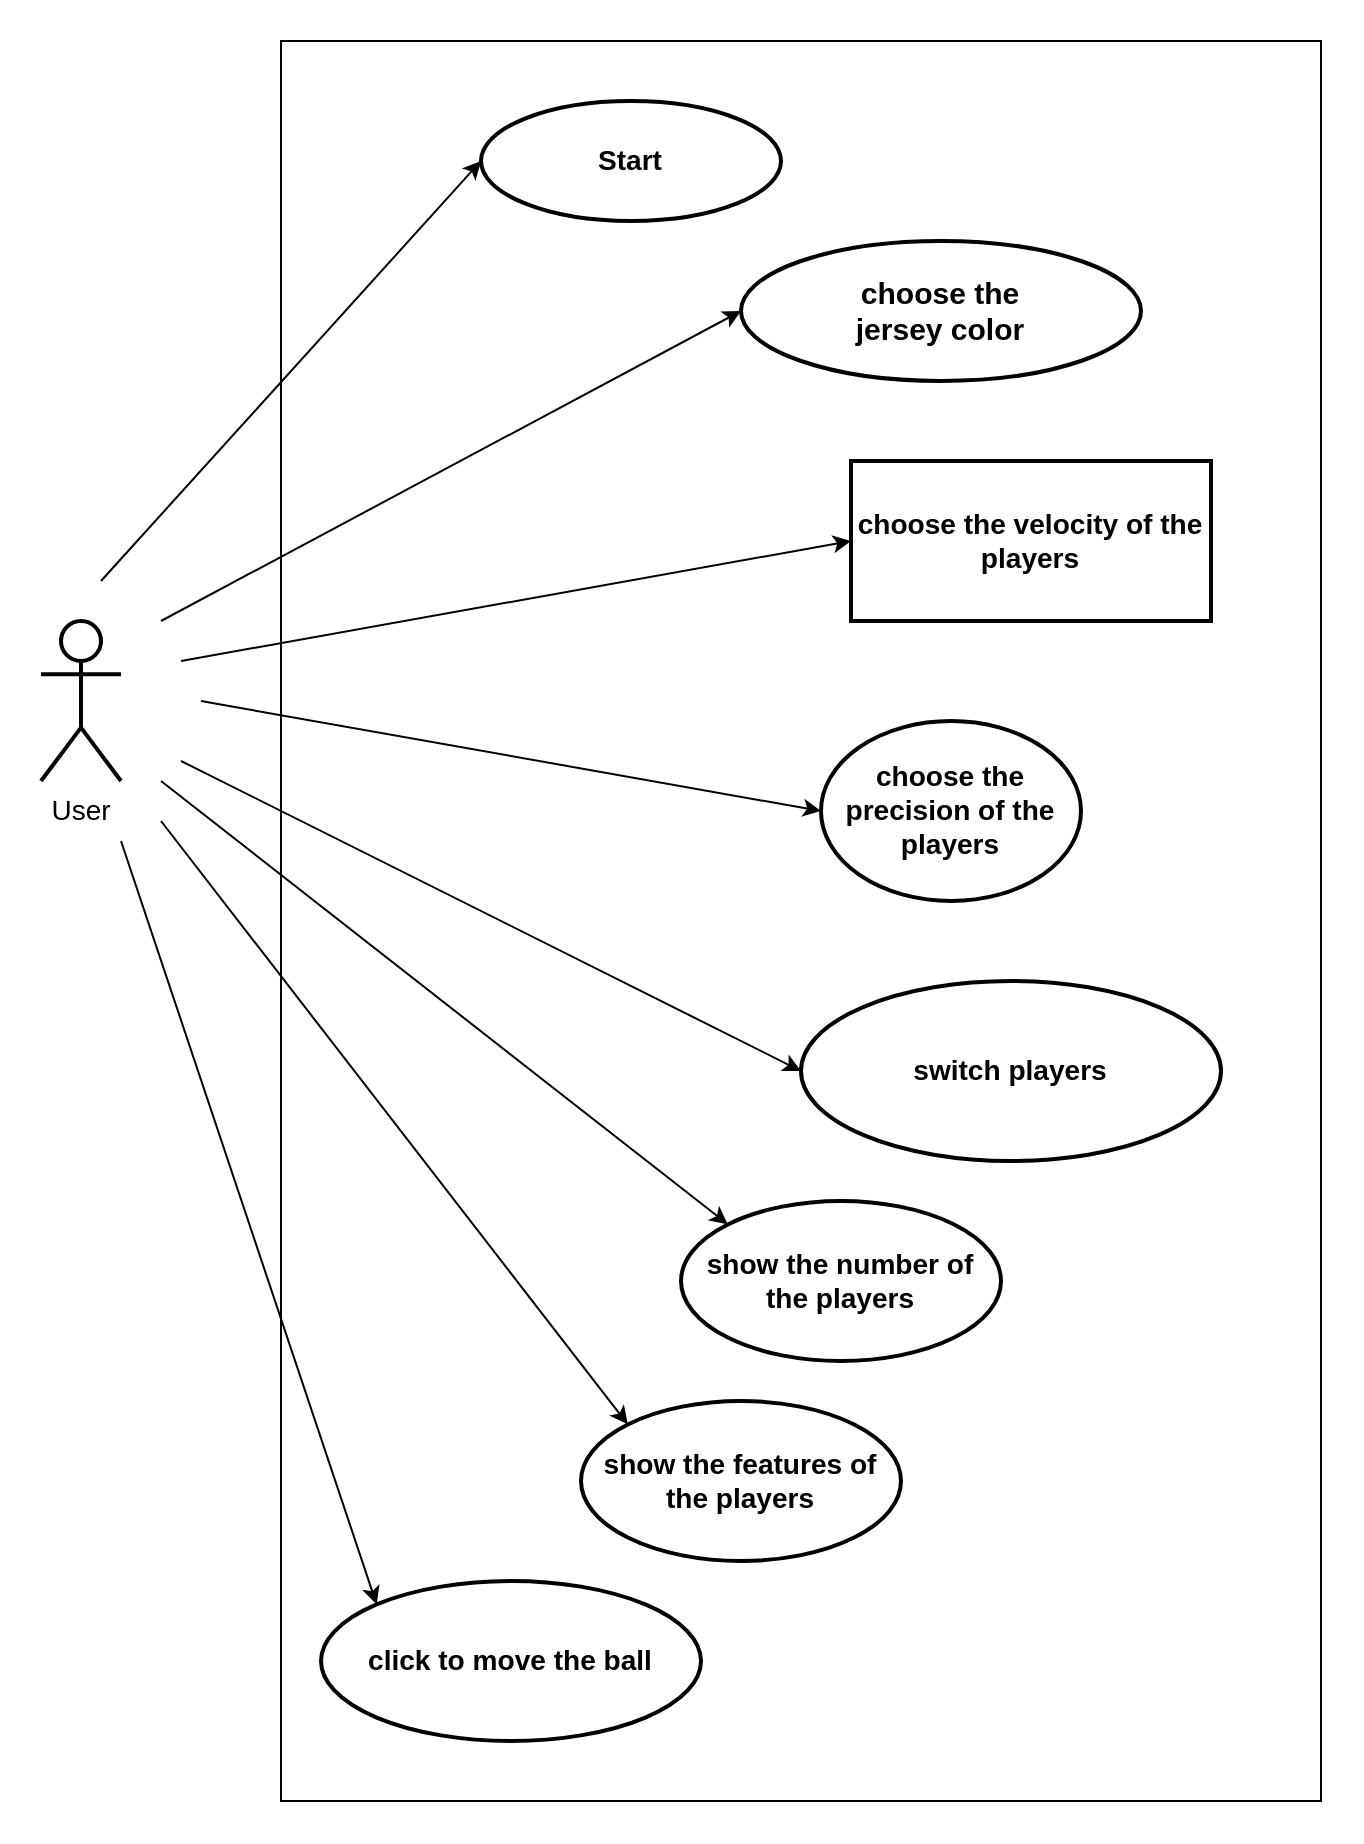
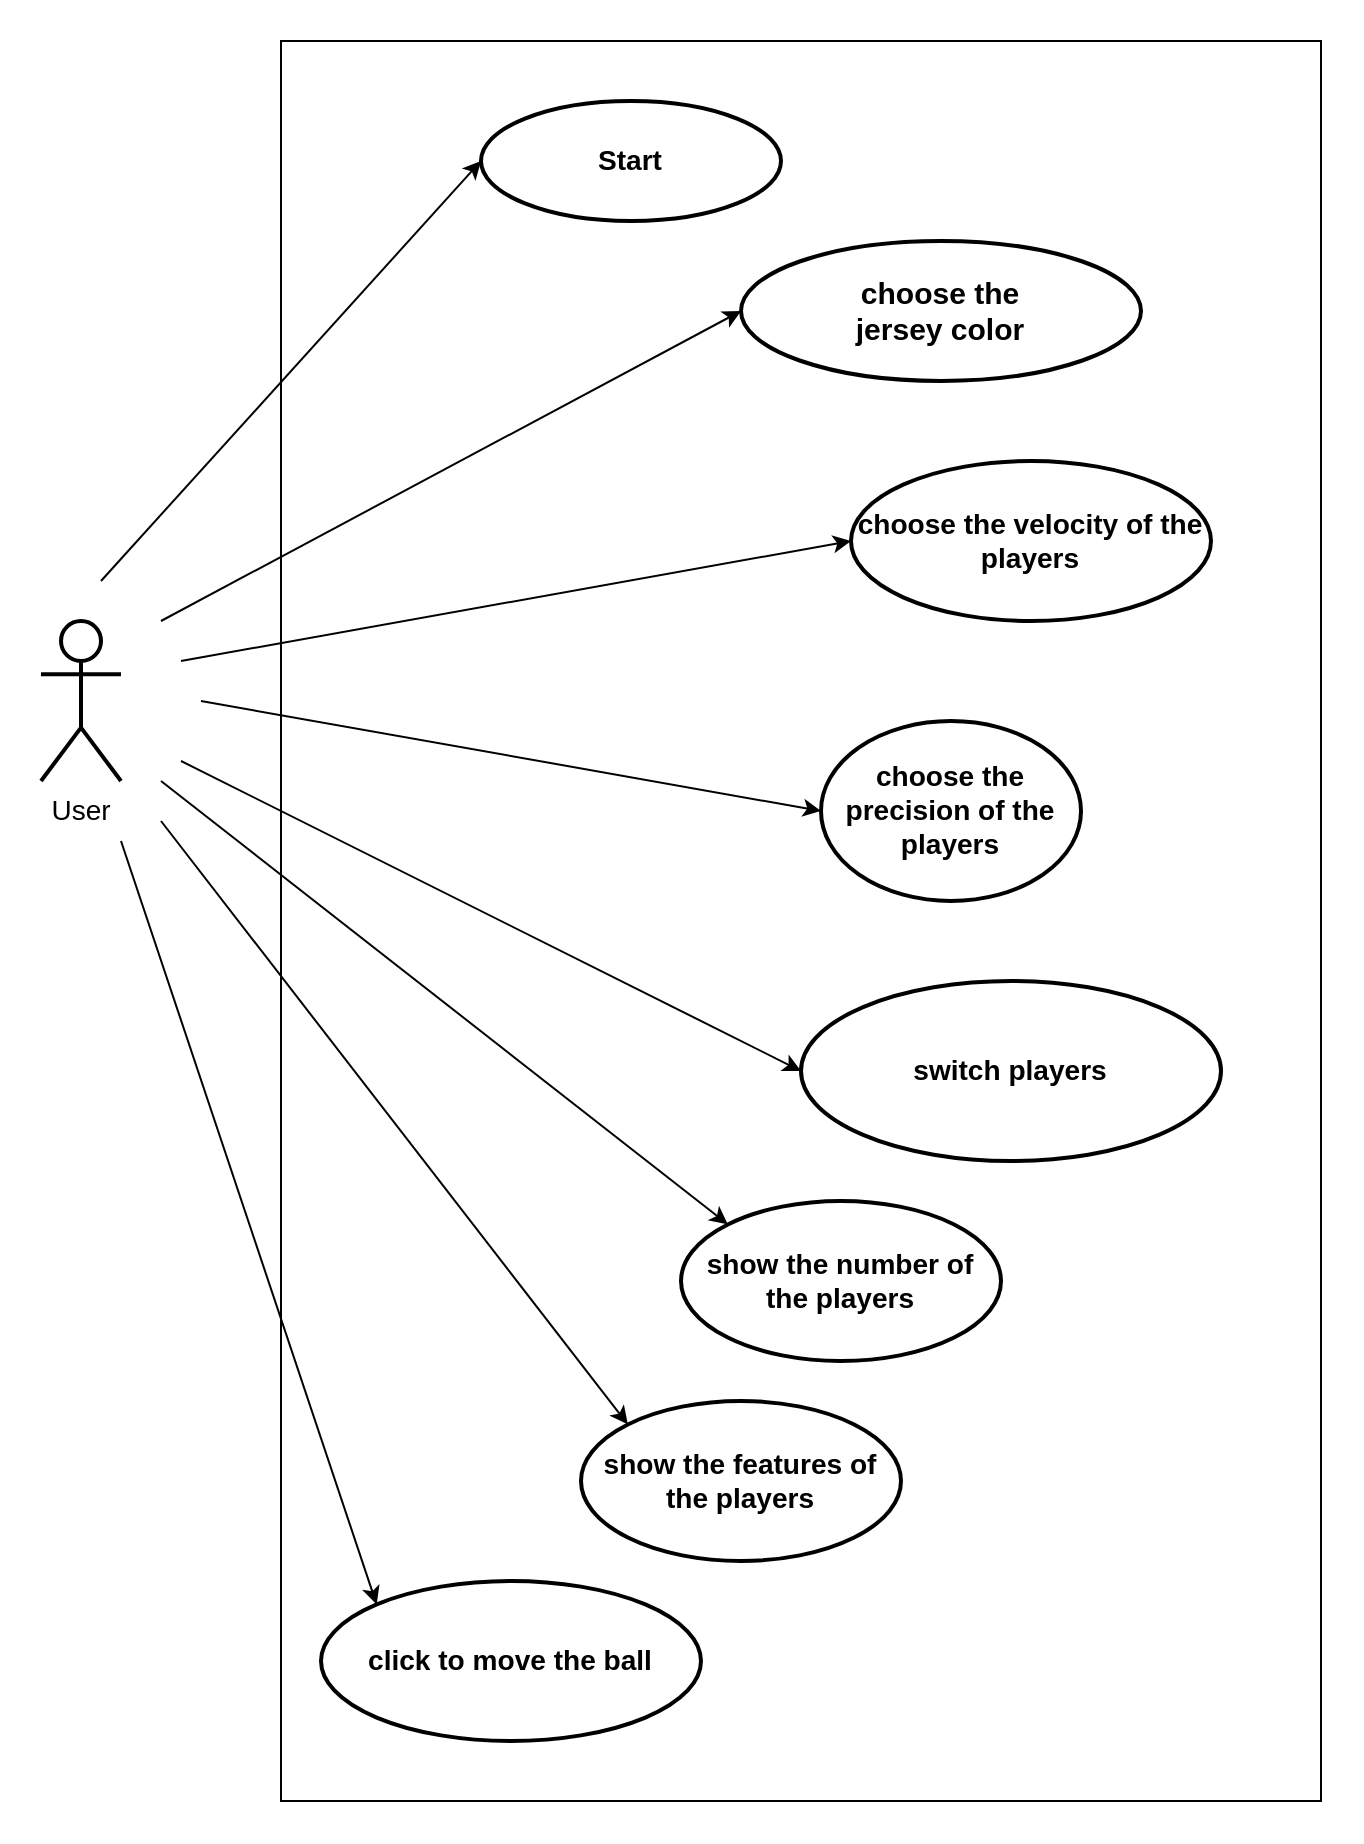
node "choose the velocity of the players": shape rectangle -> ellipse
